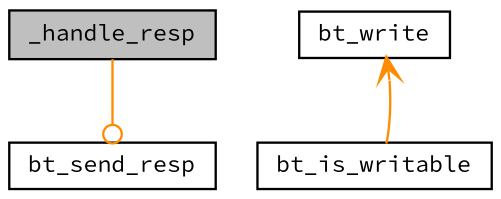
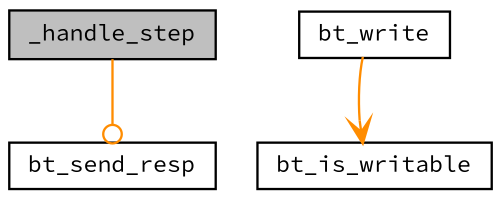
node "_handle_resp": label "_handle_resp" -> "_handle_step"
edge "bt_is_writable" -> "bt_write": reversed
